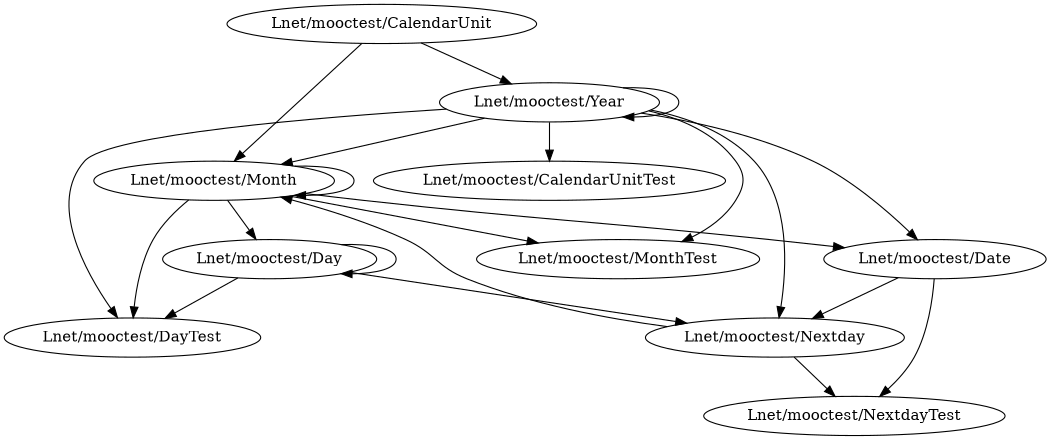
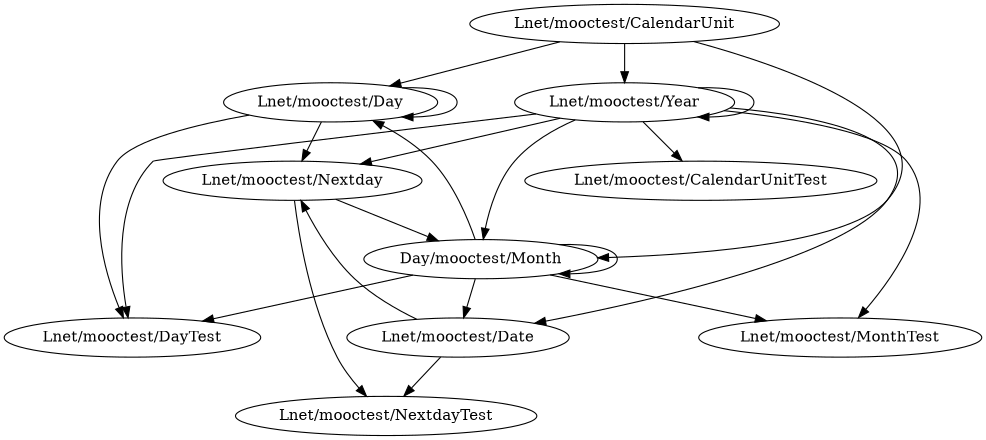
edge "Lnet/mooctest/CalendarUnit" -> "Lnet/mooctest/Day": added
node "Lnet/mooctest/Month": label "Lnet/mooctest/Month" -> "Day/mooctest/Month"
